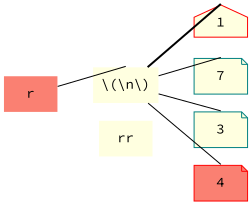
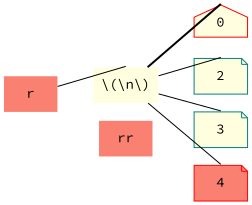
node "1": label "1" -> "0"
node "7": label "7" -> "2"
node "rr": fillcolor lightyellow -> salmon
